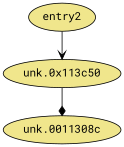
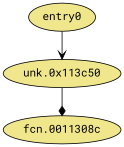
node "entry2": label "entry2" -> "entry0"
node "unk.0011308c": label "unk.0011308c" -> "fcn.0011308c"
